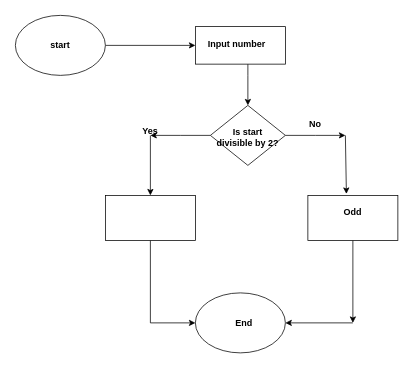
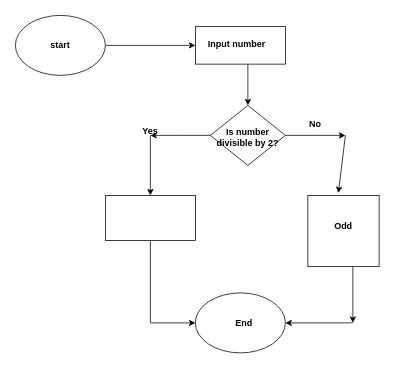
node "Is start divisible by 2?": label "Is start divisible by 2?" -> "Is number divisible by 2?"
node "Odd": size 90x45 -> 71x71
